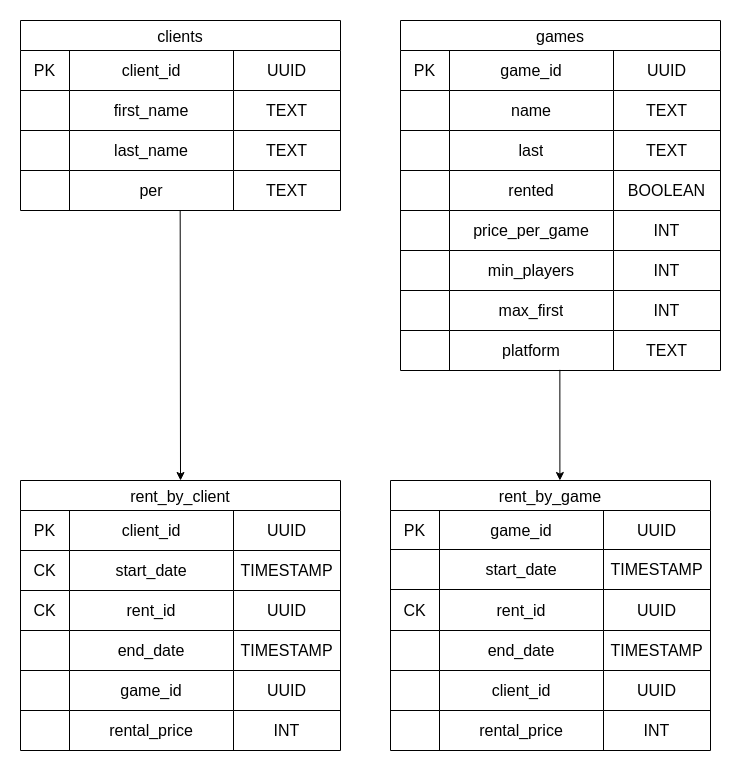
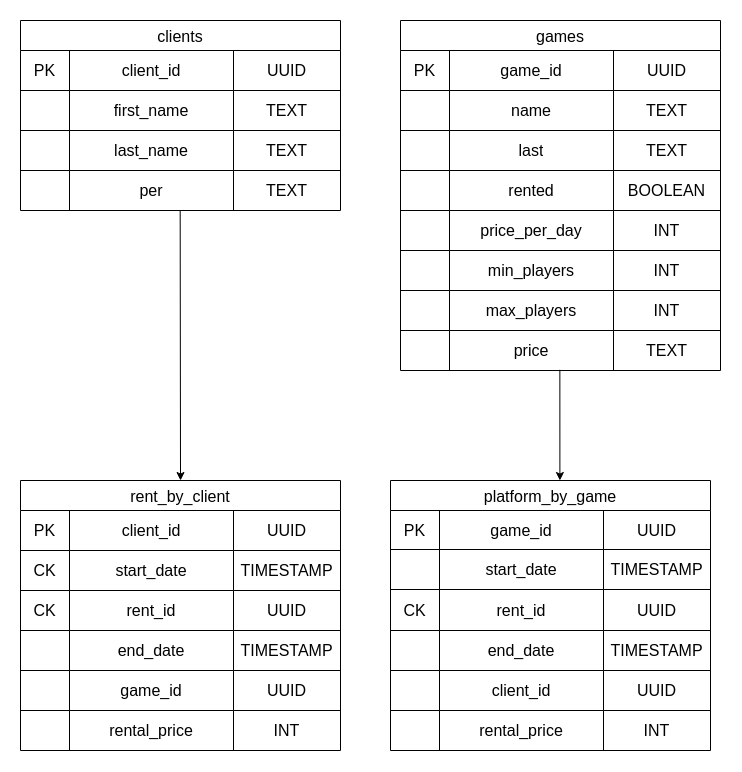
node "price_per_game": label "price_per_game" -> "price_per_day"
node "max_first": label "max_first" -> "max_players"
node "platform": label "platform" -> "price"
node "rent_by_game": label "rent_by_game" -> "platform_by_game"
